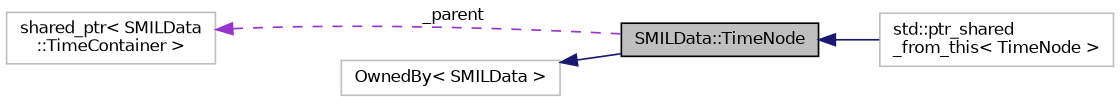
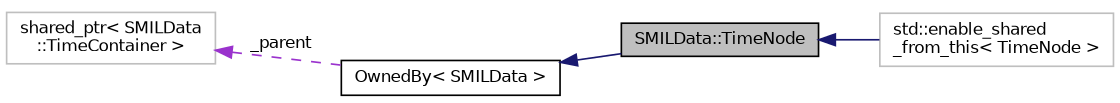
edge "SMILData::TimeNode" -> "shared_ptr< SMILData ::TimeContainer >": now "OwnedBy< SMILData >" -> "shared_ptr< SMILData ::TimeContainer >"
node "std::ptr_shared _from_this< TimeNode >": label "std::ptr_shared _from_this< TimeNode >" -> "std::enable_shared _from_this< TimeNode >"
node "OwnedBy< SMILData >": color grey75 -> black
